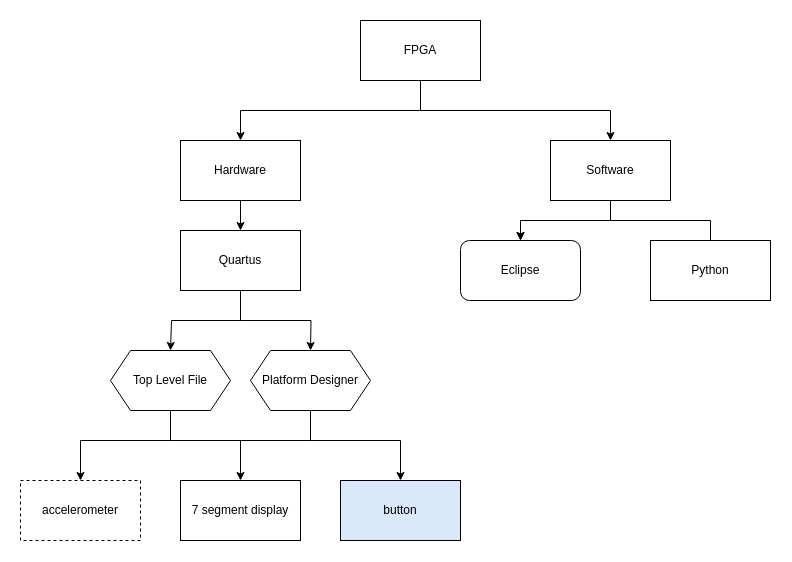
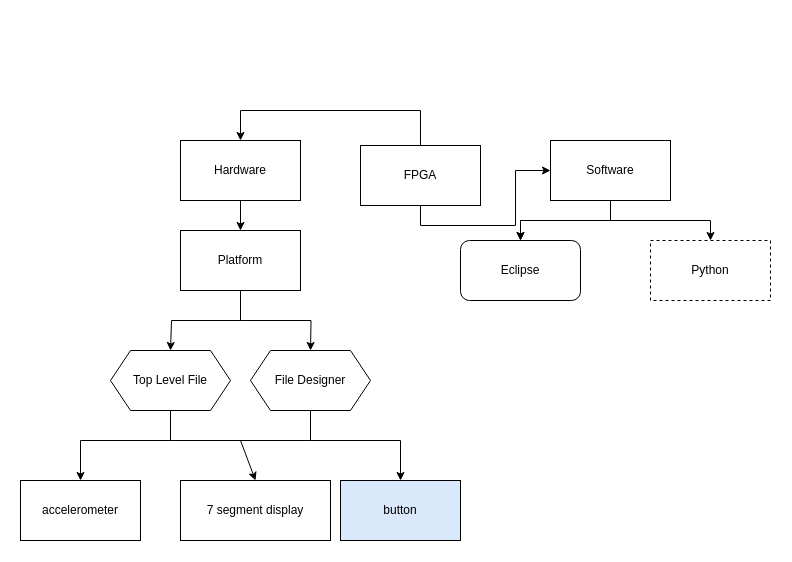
node "FPGA": moved (421, 51) -> (421, 176)
edge "Software" -- "Python": arrowhead none -> classic
node "Quartus": label "Quartus" -> "Platform"
node "Python": style solid -> dashed
node "Platform Designer": label "Platform Designer" -> "File Designer"
node "accelerometer": style dashed -> solid
node "7 segment display": size 120x60 -> 150x60
